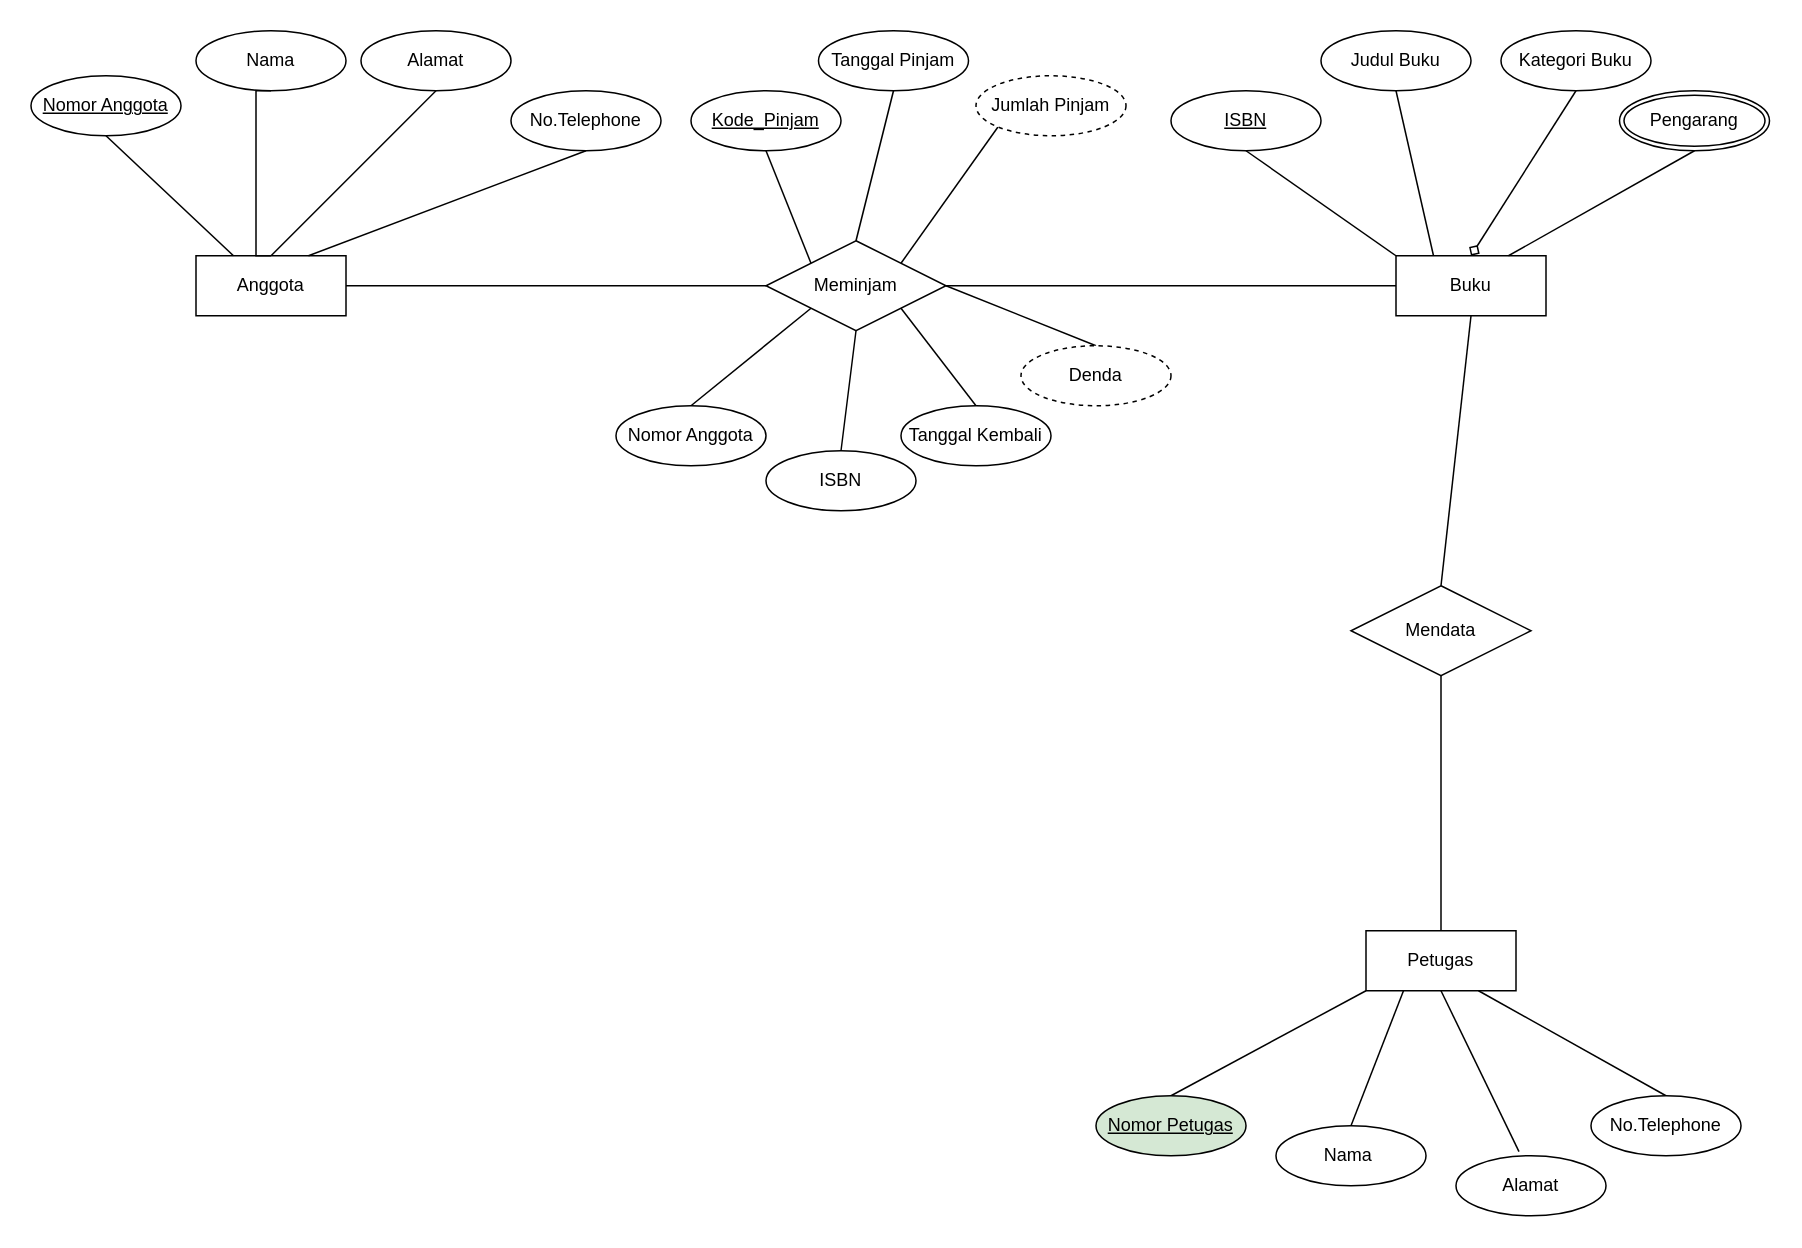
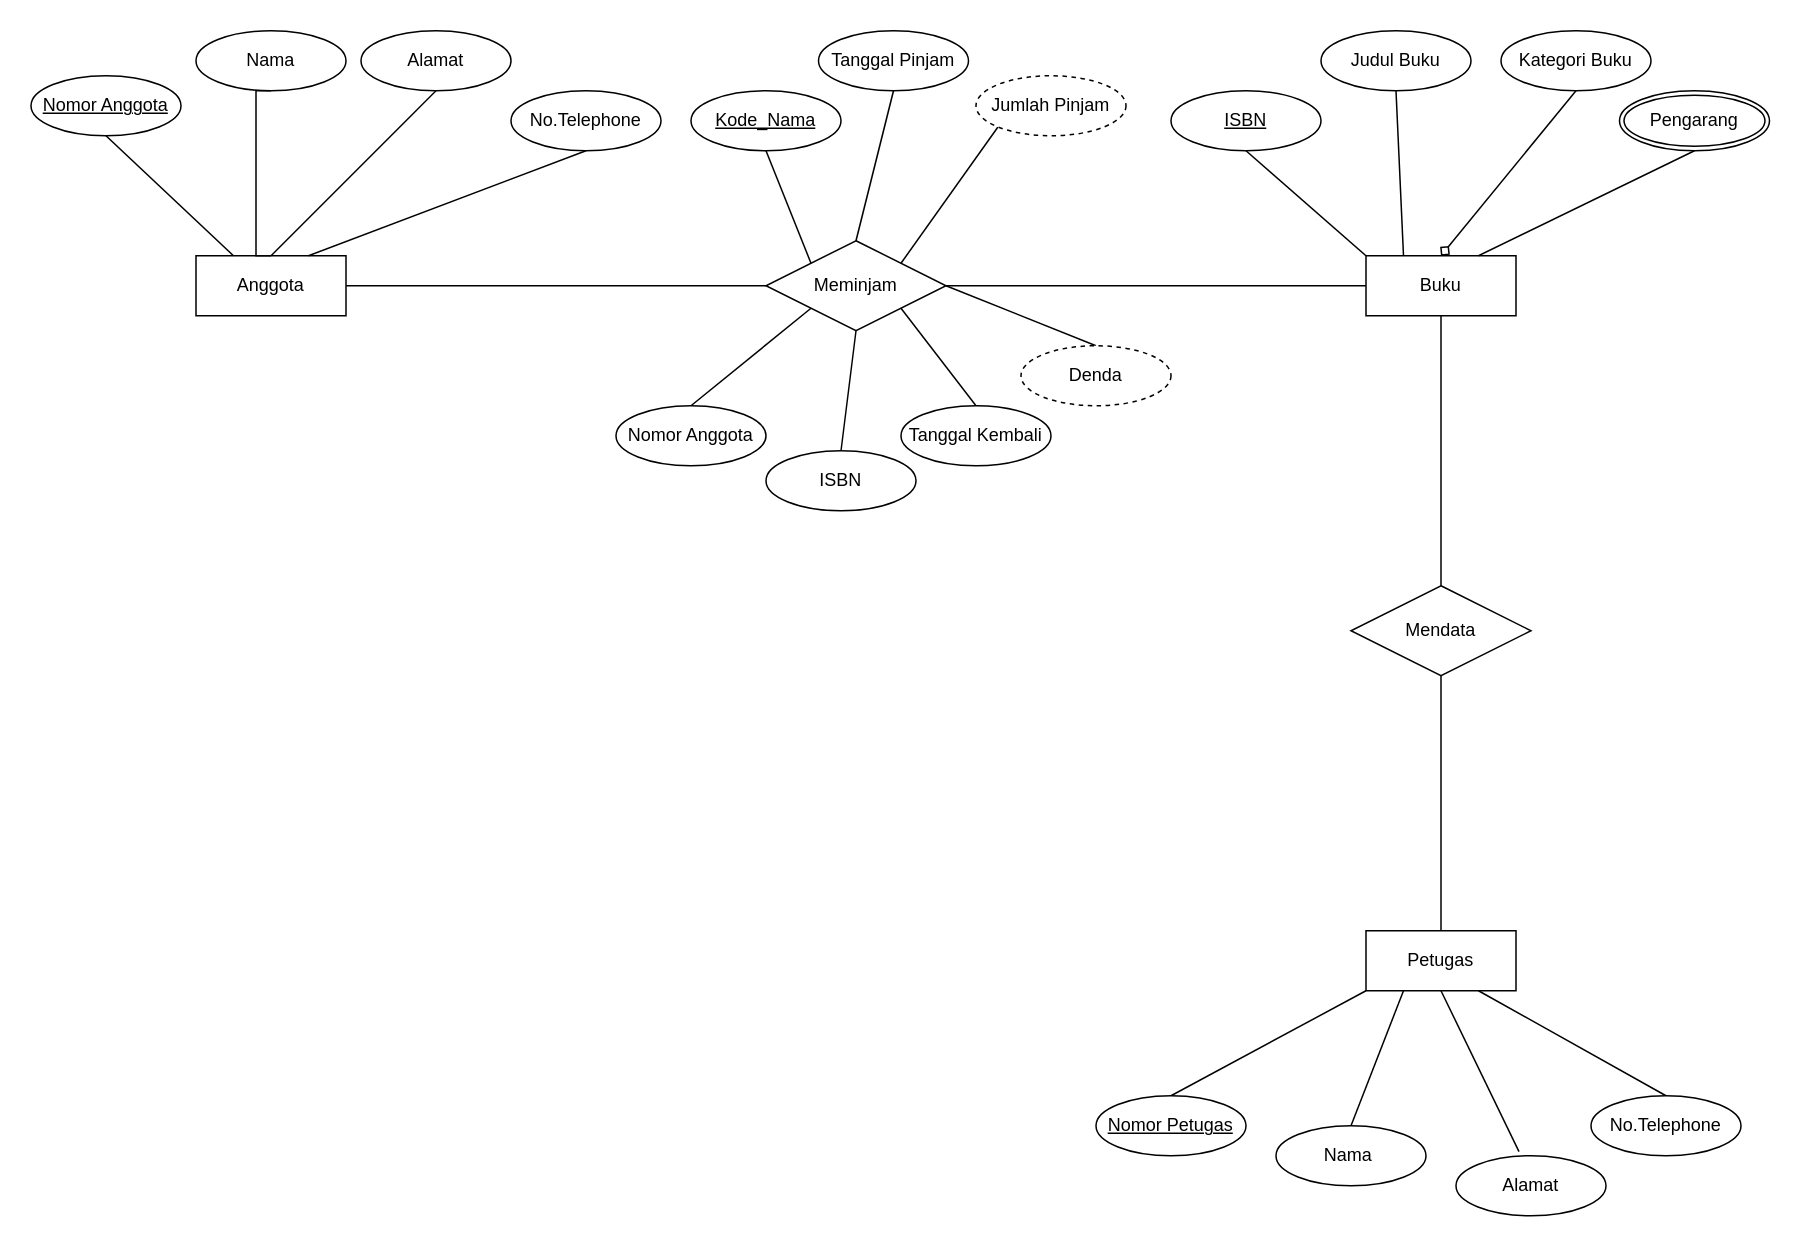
node "Kode_Pinjam": label "Kode_Pinjam" -> "Kode_Nama"
node "Buku": moved (1471, 286) -> (1441, 286)
node "Nomor Petugas": fillcolor #d5e8d4 -> #ffffff
